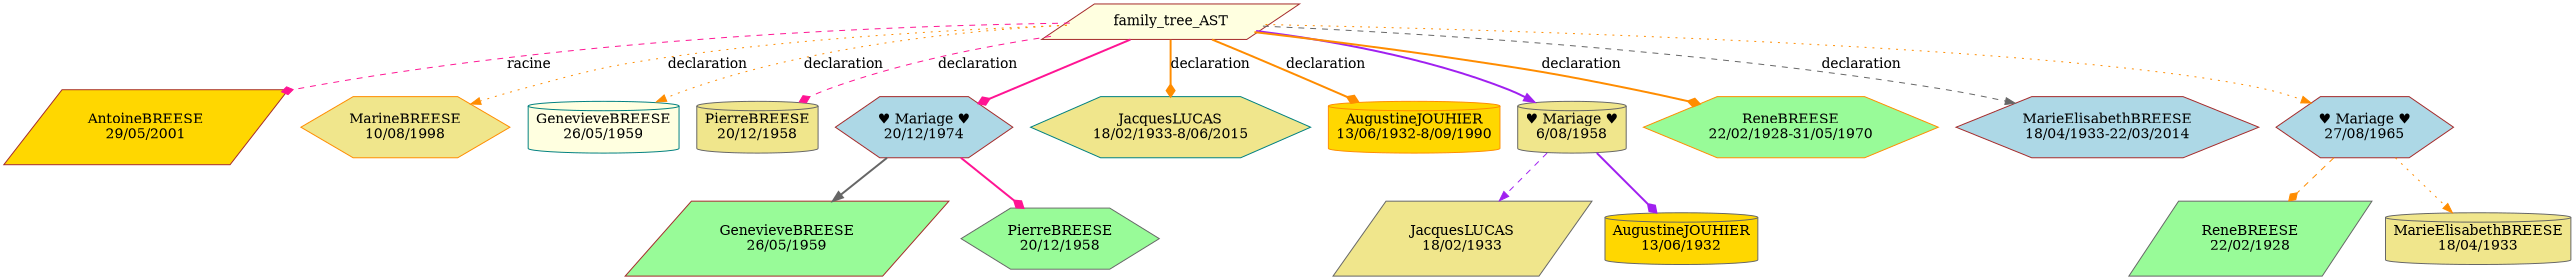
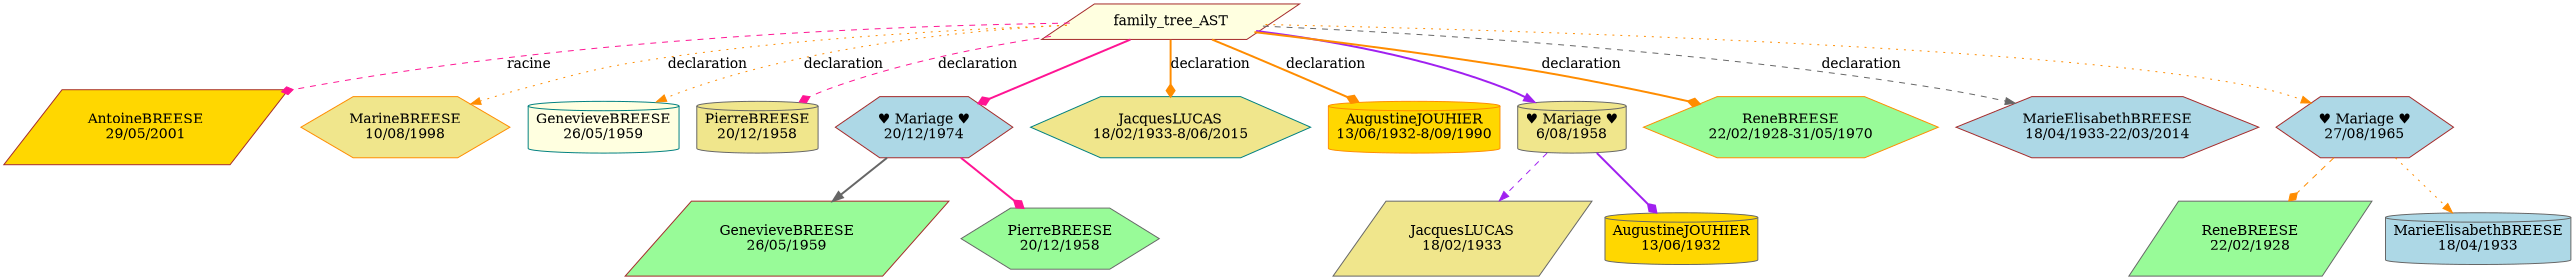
node "MarieElisabethBREESE 18/04/1933": fillcolor khaki -> lightblue
